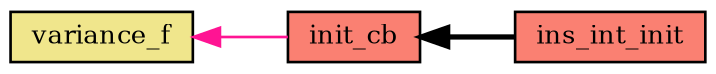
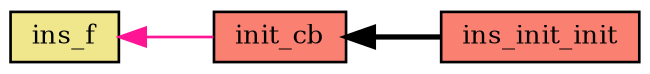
node "variance_f": label "variance_f" -> "ins_f"
node "ins_int_init": label "ins_int_init" -> "ins_init_init"
